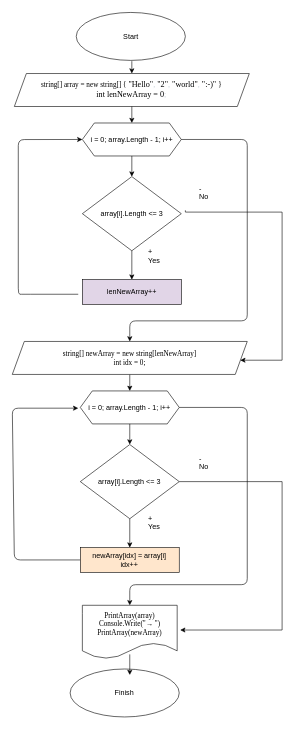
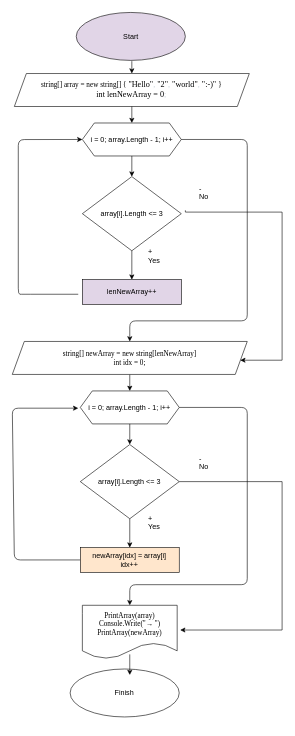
node "Start": fillcolor #ffffff -> #e1d5e7
